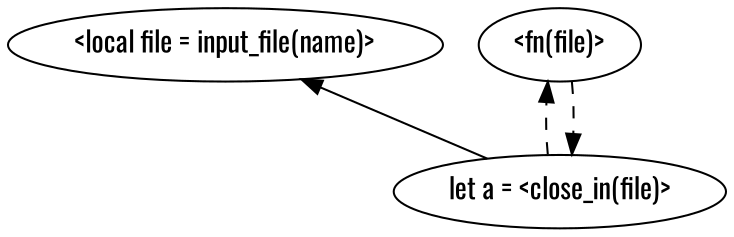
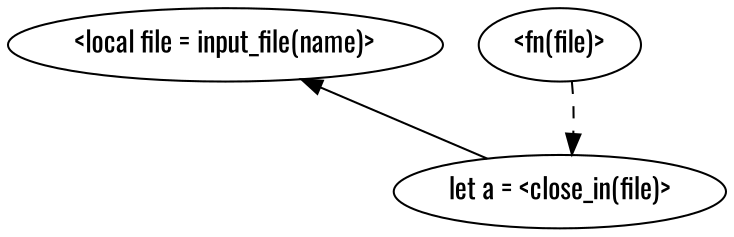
edge "let a = <close_in(file)>" -> "<fn(file)>": removed
